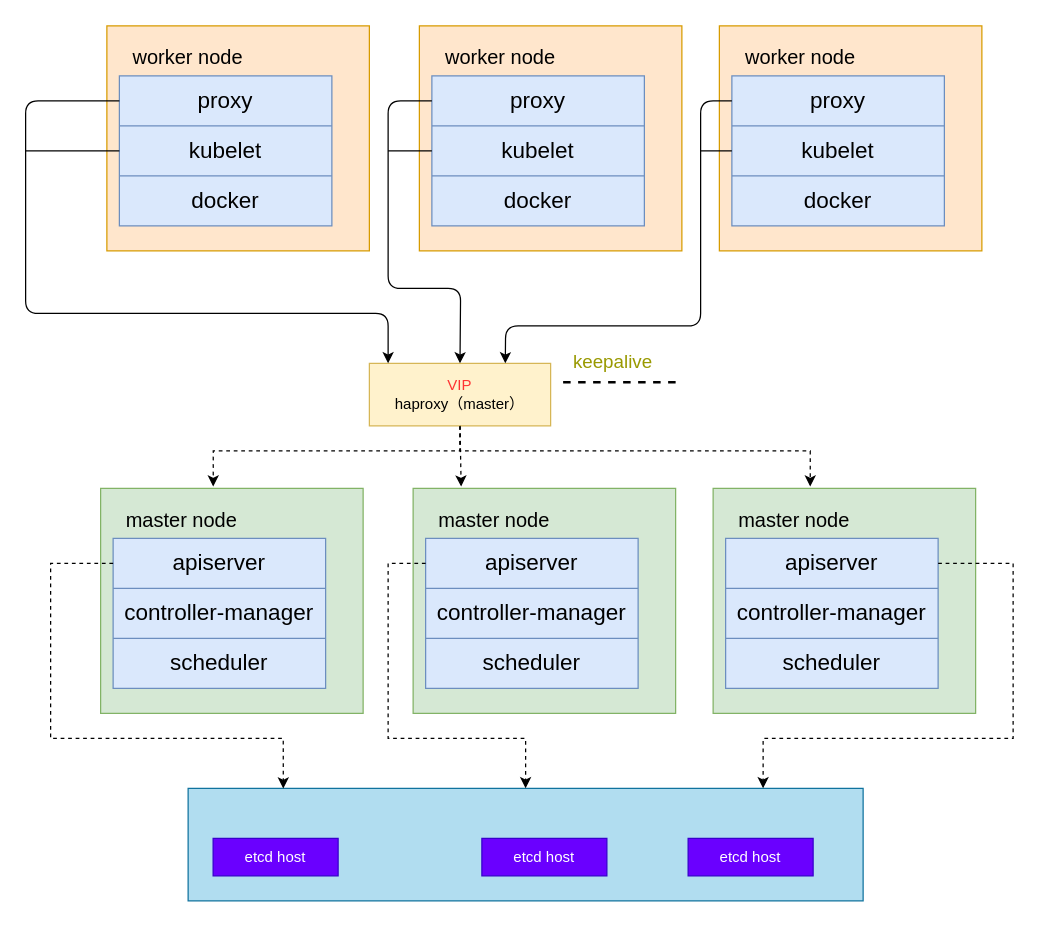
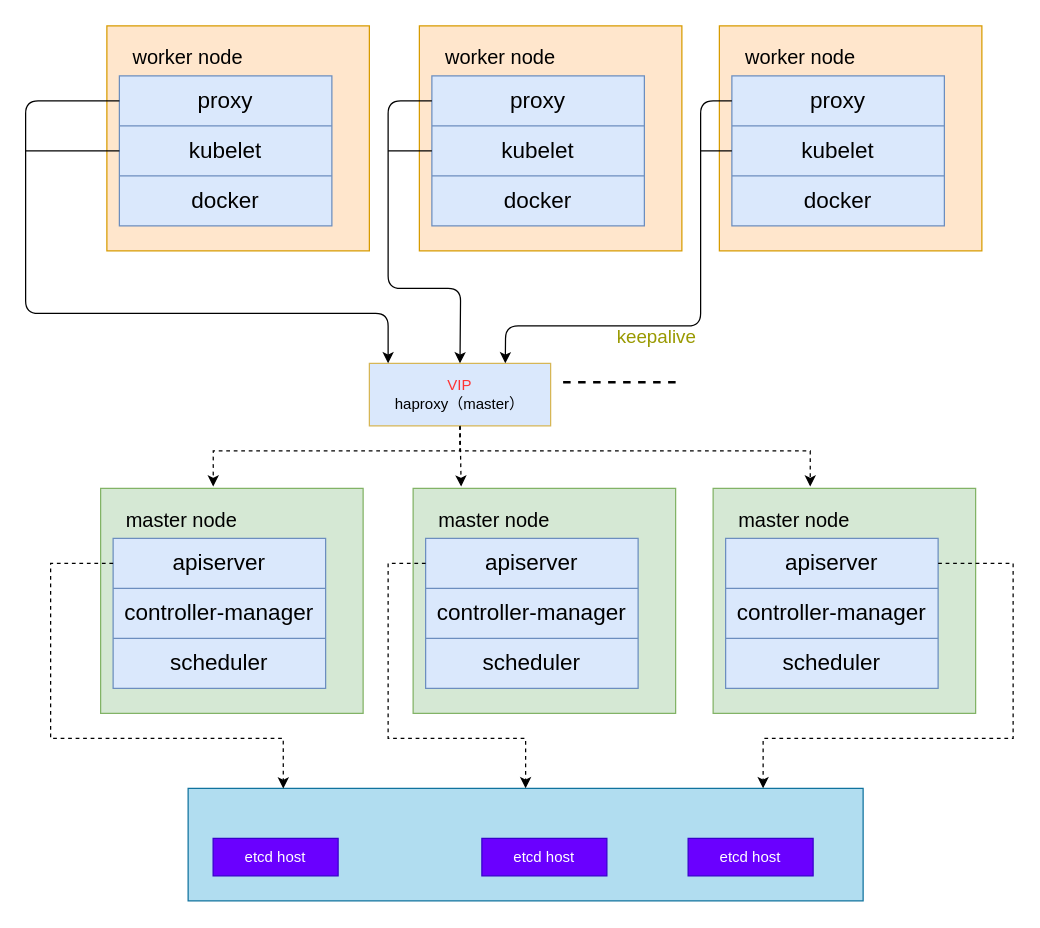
node "keepalive": moved (613, 360) -> (657, 335)
node "VIP haproxy（master）": fillcolor #fff2cc -> #dae8fc
